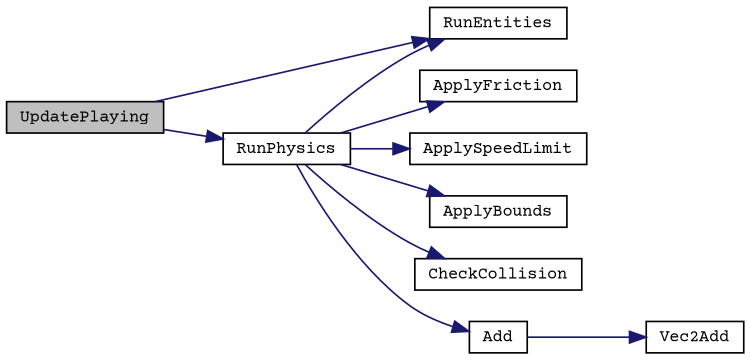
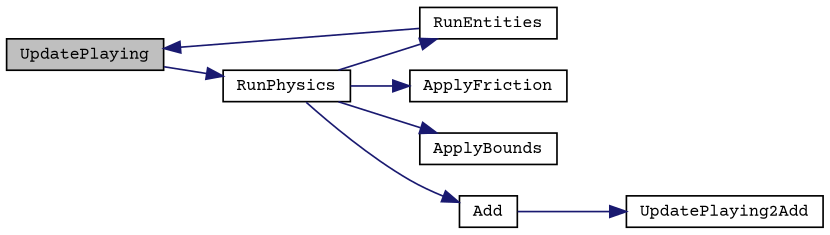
edge "UpdatePlaying" -> "RunEntities": reversed
node "ApplySpeedLimit": removed
node "CheckCollision": removed
node "Vec2Add": label "Vec2Add" -> "UpdatePlaying2Add"
